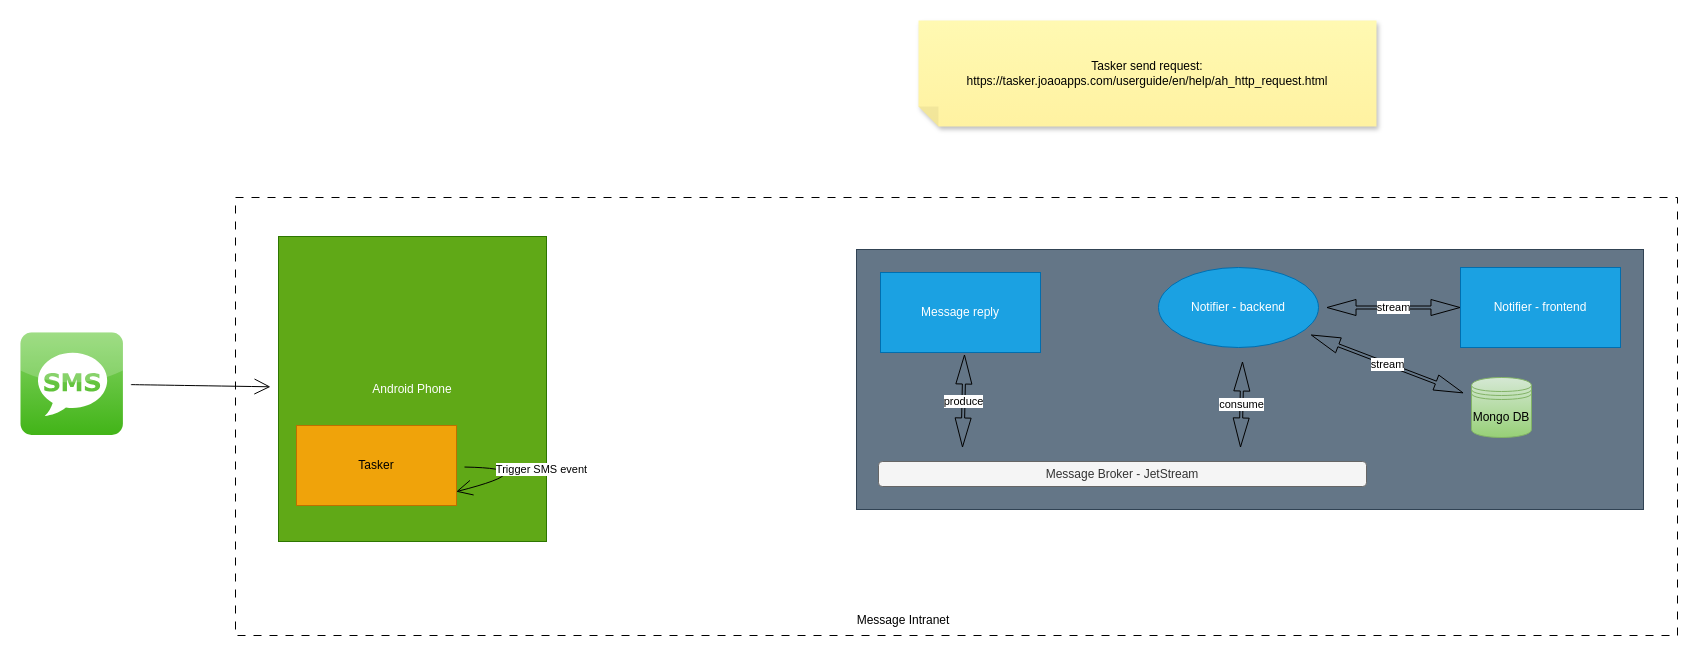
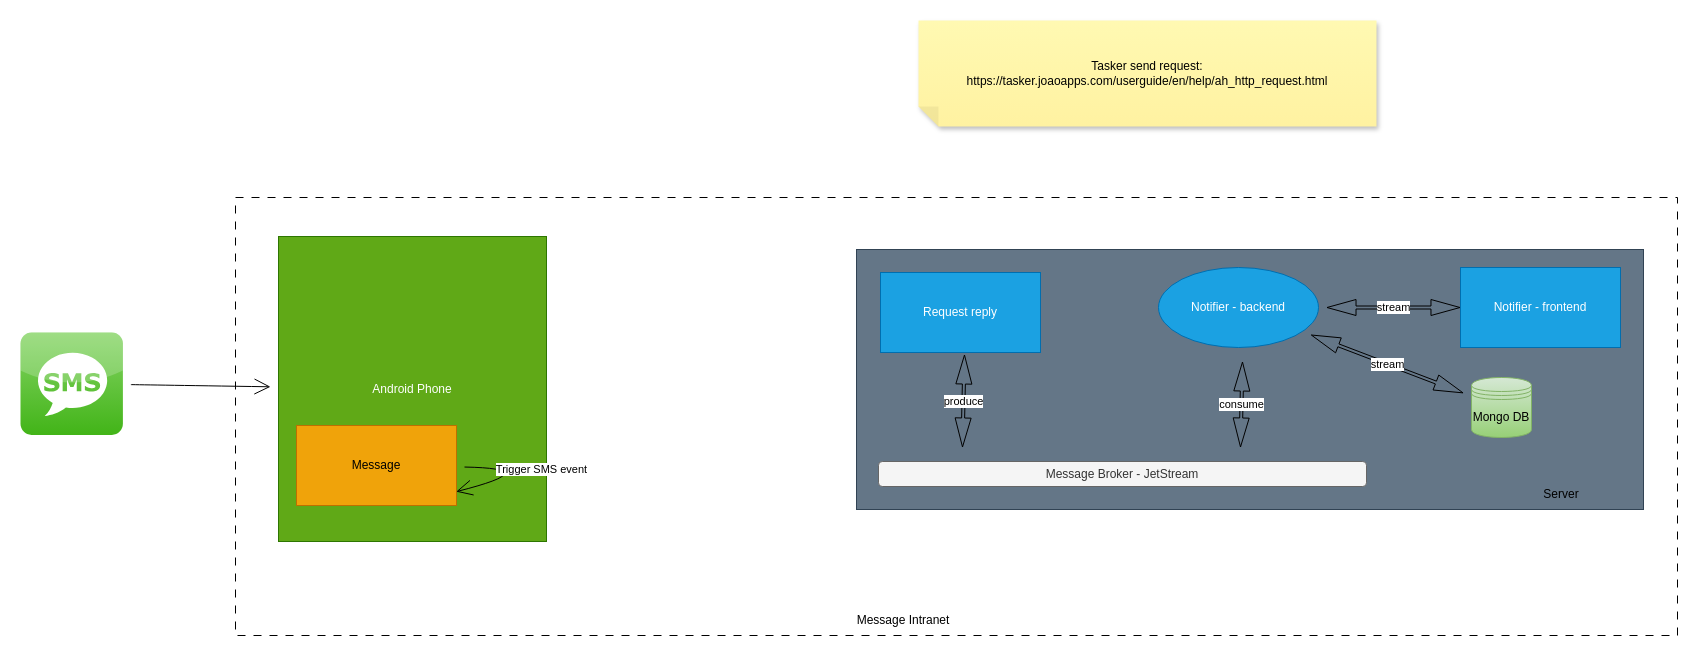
node "Message reply": label "Message reply" -> "Request reply"
node "Tasker": label "Tasker" -> "Message"
node "Server": added
